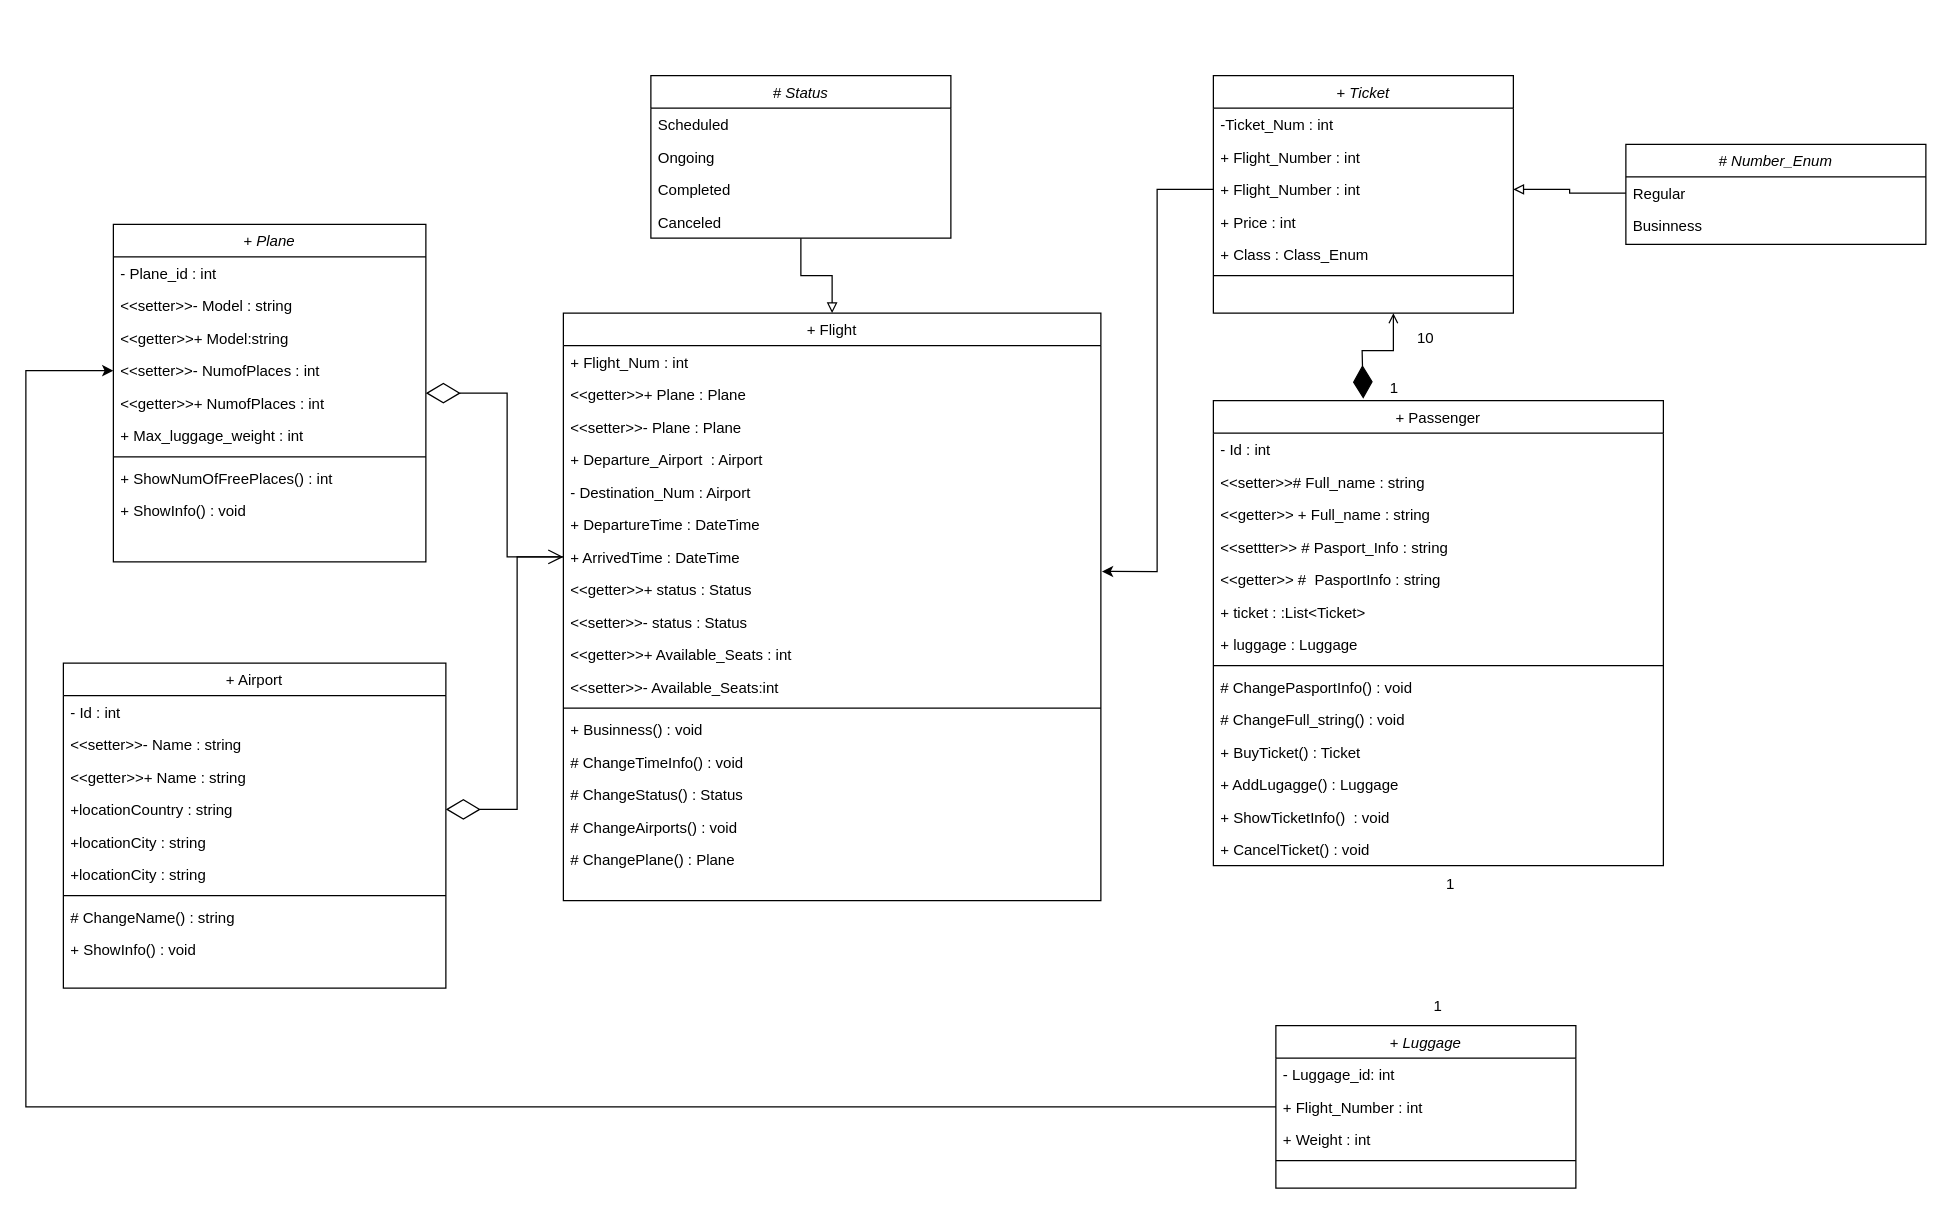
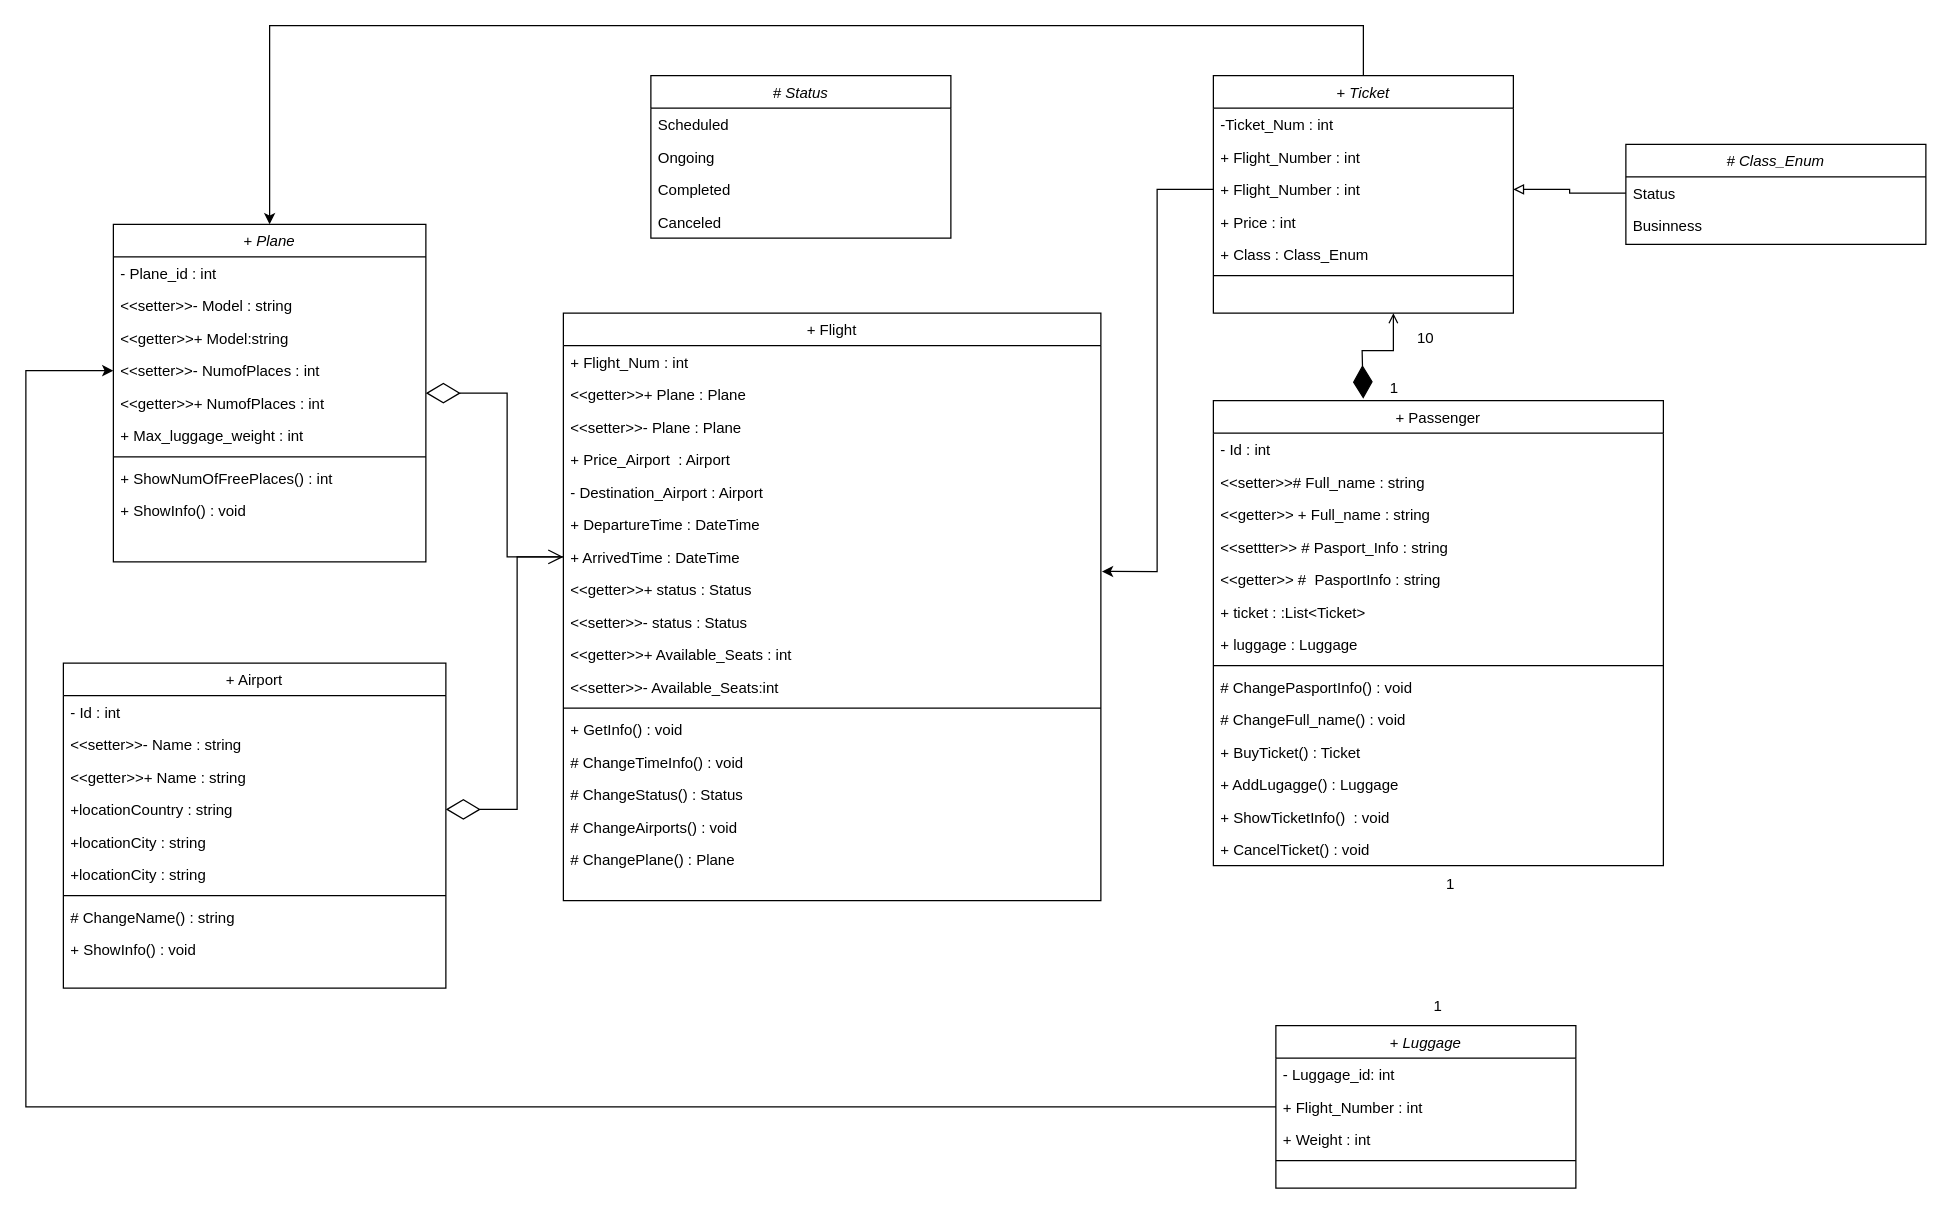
edge "+ Ticket" -> "+ Plane": added
node "# Number_Enum": label "# Number_Enum" -> "# Class_Enum"
node "Regular": label "Regular" -> "Status"
edge "# Status" -> "+ Flight": removed
node "+ Departure_Airport : Airport": label "+ Departure_Airport : Airport" -> "+ Price_Airport : Airport"
node "- Destination_Num : Airport": label "- Destination_Num : Airport" -> "- Destination_Airport : Airport"
node "# ChangeFull_string() : void": label "# ChangeFull_string() : void" -> "# ChangeFull_name() : void"
node "+ Businness() : void": label "+ Businness() : void" -> "+ GetInfo() : void"
